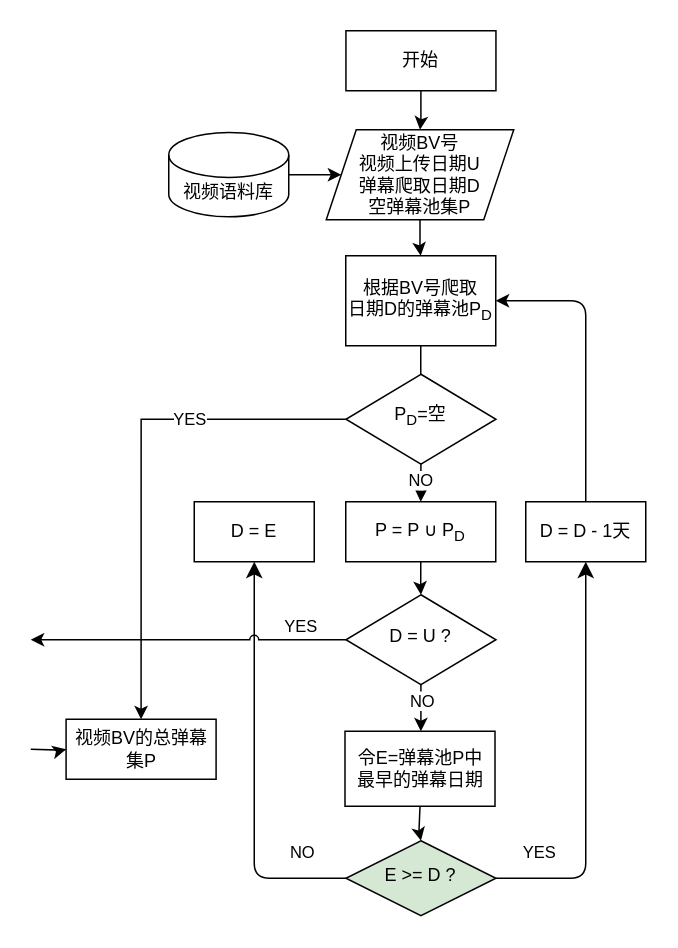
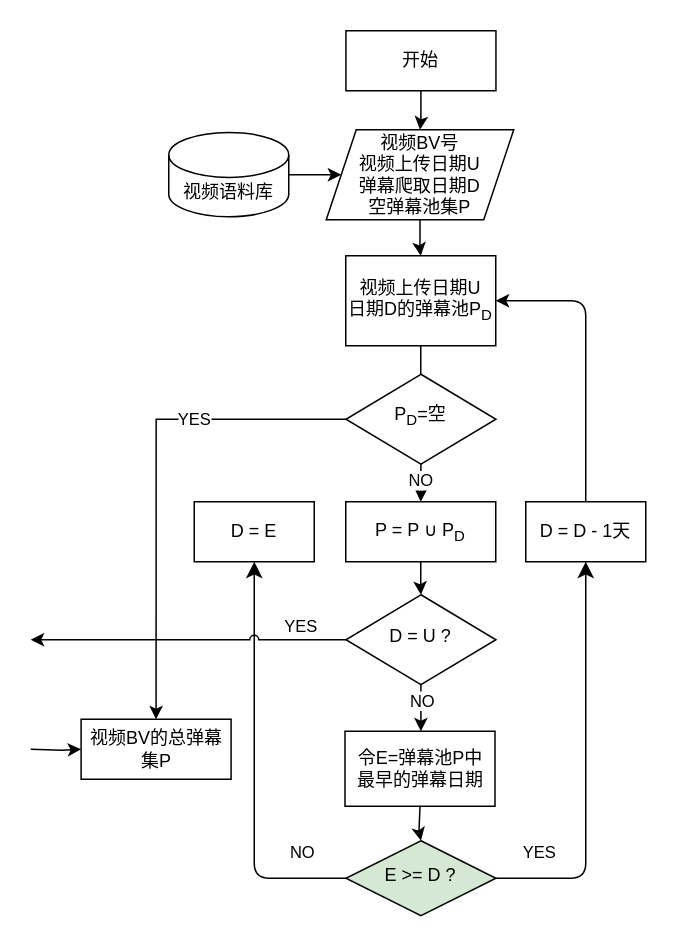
node "根据BV号爬取 日期D的弹幕池PD": label "根据BV号爬取 日期D的弹幕池PD" -> "视频上传日期U 日期D的弹幕池PD"
node "视频BV的总弹幕集P": moved (141, 749) -> (156, 749)
